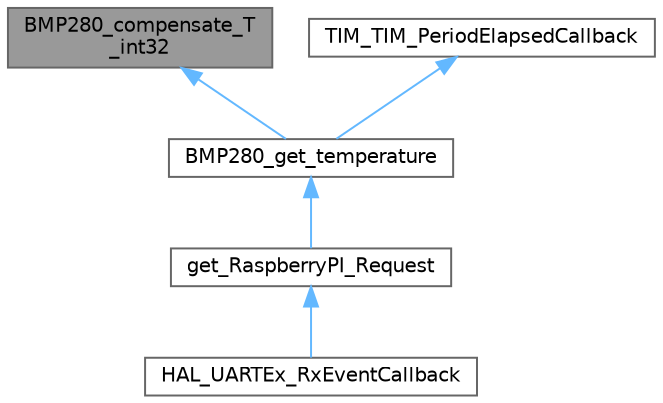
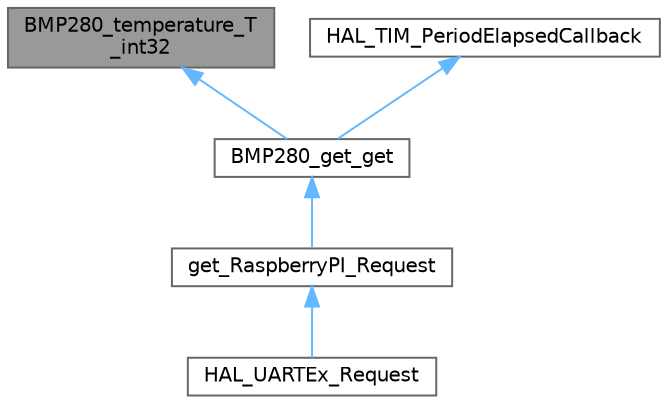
node "BMP280_compensate_T _int32": label "BMP280_compensate_T _int32" -> "BMP280_temperature_T _int32"
node "TIM_TIM_PeriodElapsedCallback": label "TIM_TIM_PeriodElapsedCallback" -> "HAL_TIM_PeriodElapsedCallback"
node "BMP280_get_temperature": label "BMP280_get_temperature" -> "BMP280_get_get"
node "HAL_UARTEx_RxEventCallback": label "HAL_UARTEx_RxEventCallback" -> "HAL_UARTEx_Request"
